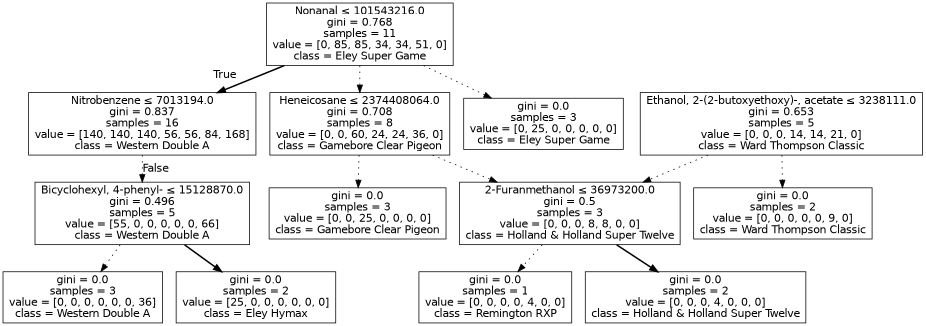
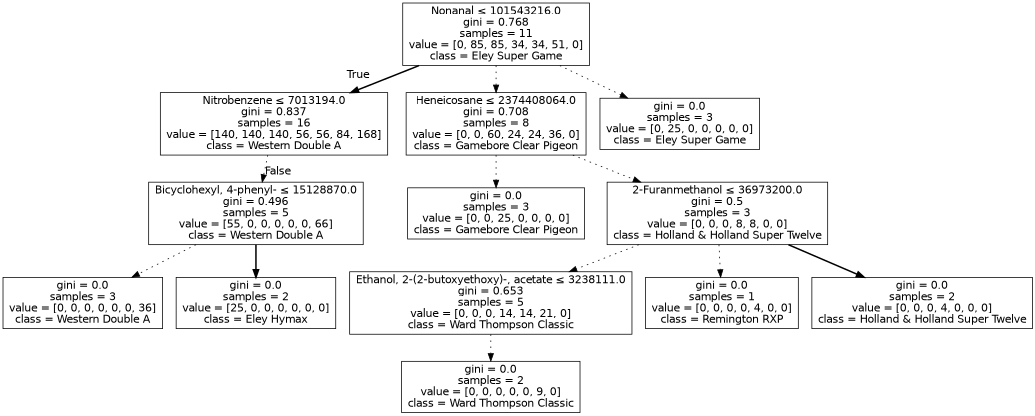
edge "Ethanol, 2-(2-butoxyethoxy)-, acetate ≤ 3238111.0" -> "2-Furanmethanol ≤ 36973200.0": reversed
